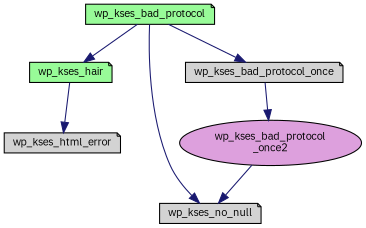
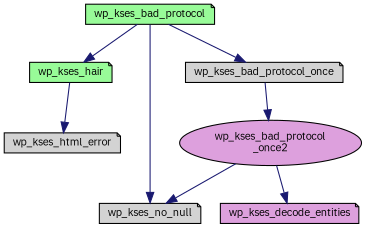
node "wp_kses_decode_entities": added
